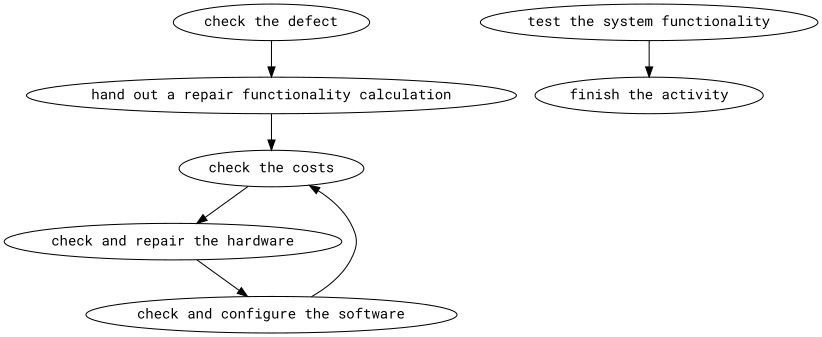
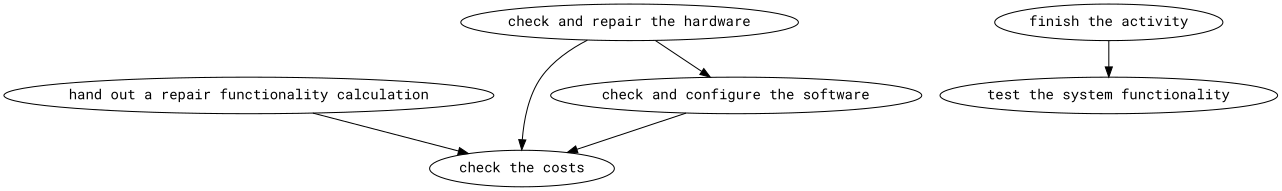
node "check the defect": removed
edge "test the system functionality" -> "finish the activity": reversed
edge "check the costs" -> "check and repair the hardware": reversed
